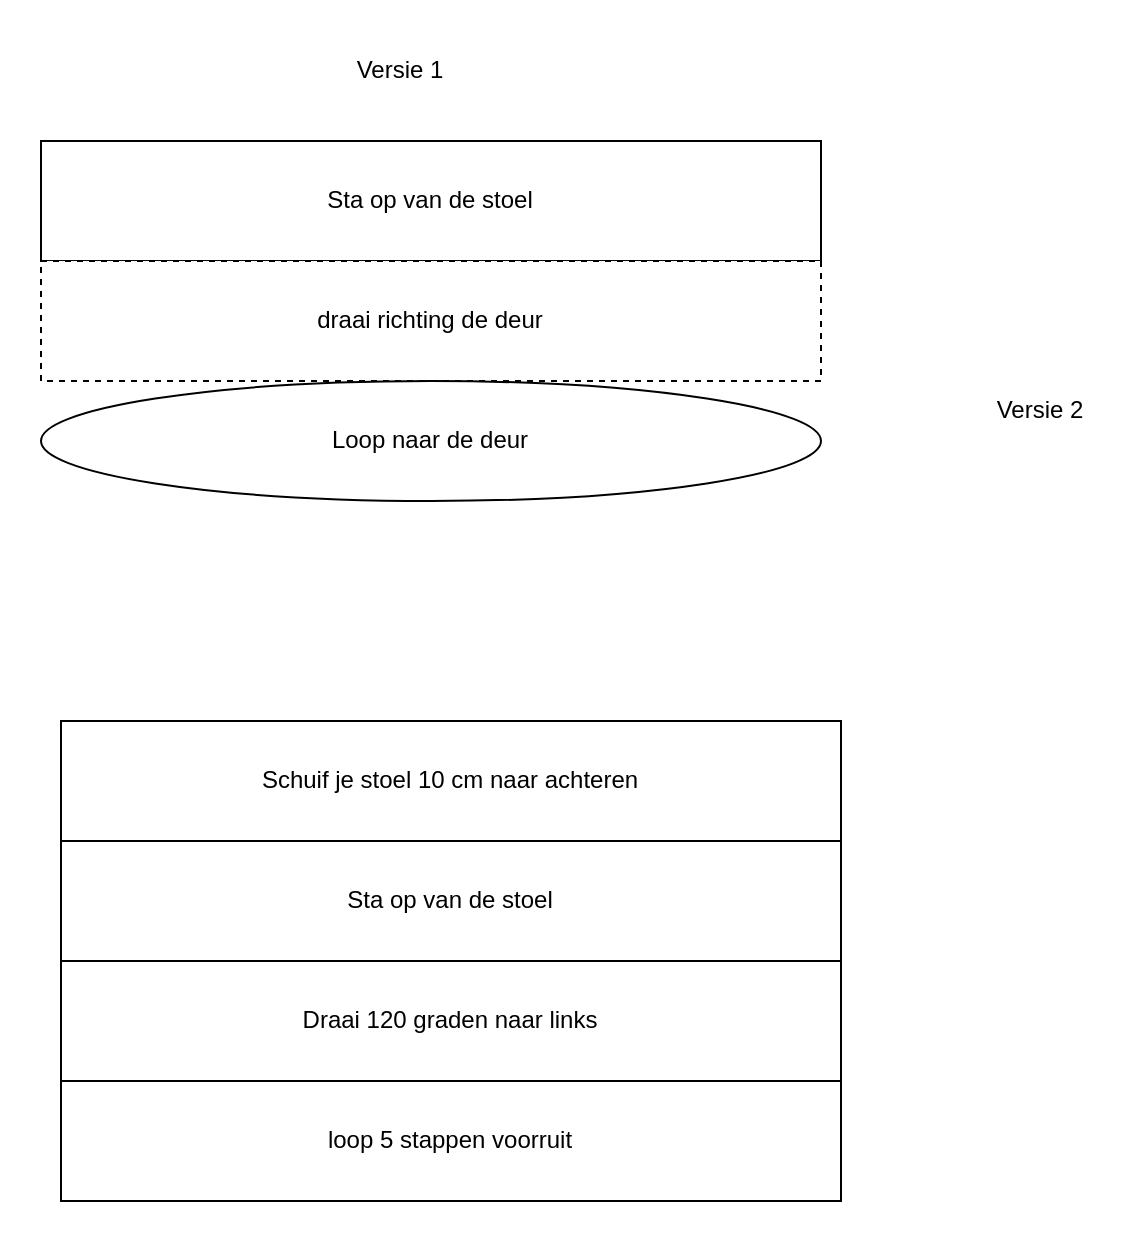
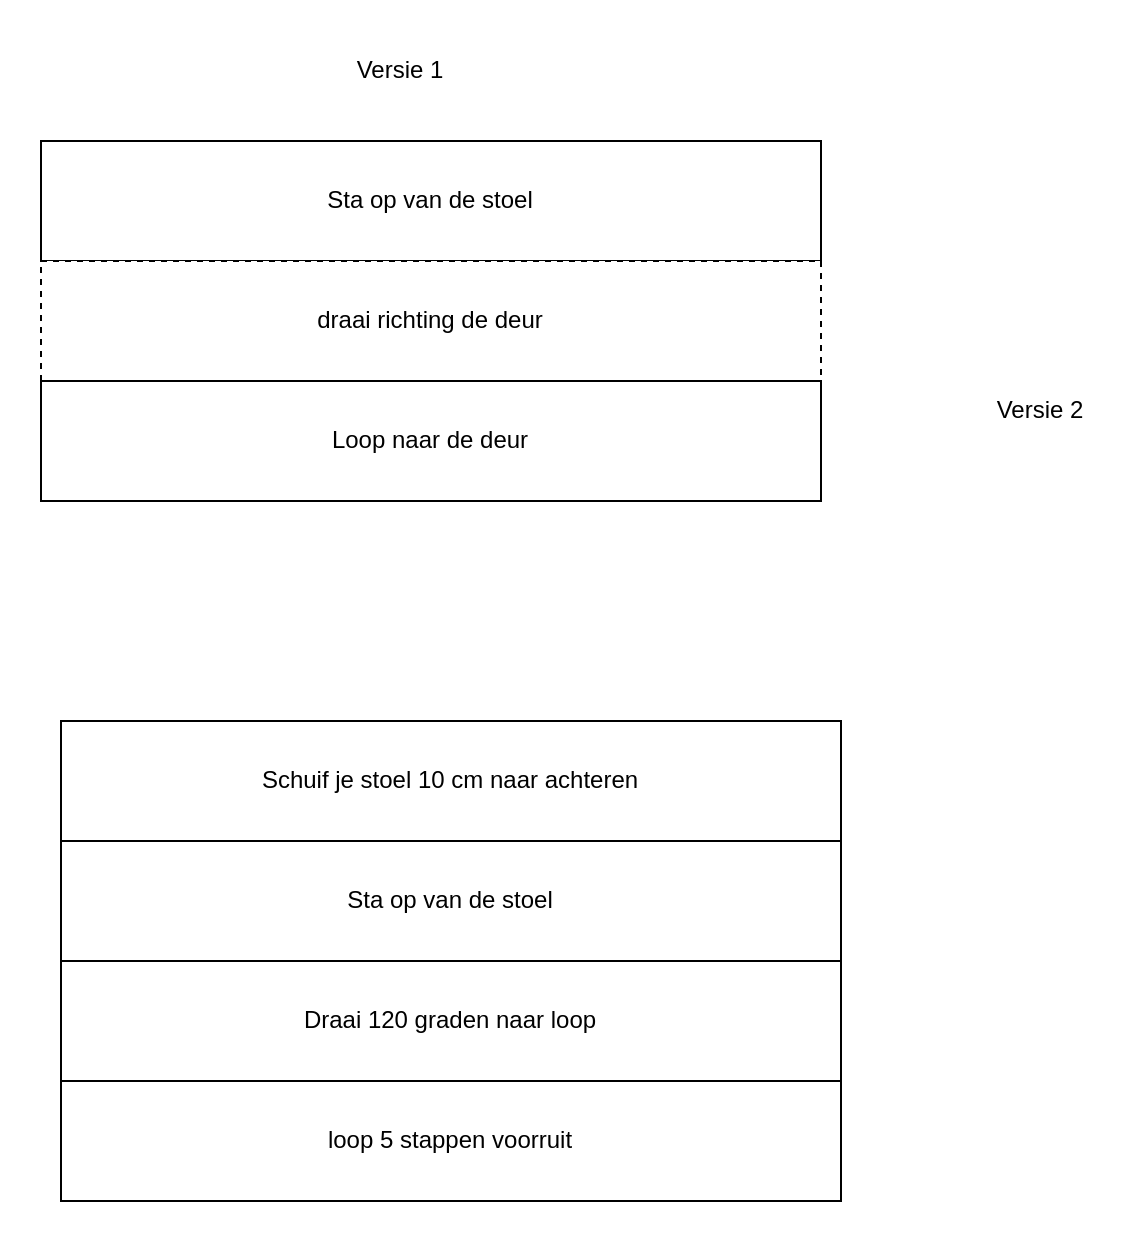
node "Loop naar de deur": shape ellipse -> rectangle
node "Draai 120 graden naar links": label "Draai 120 graden naar links" -> "Draai 120 graden naar loop"
